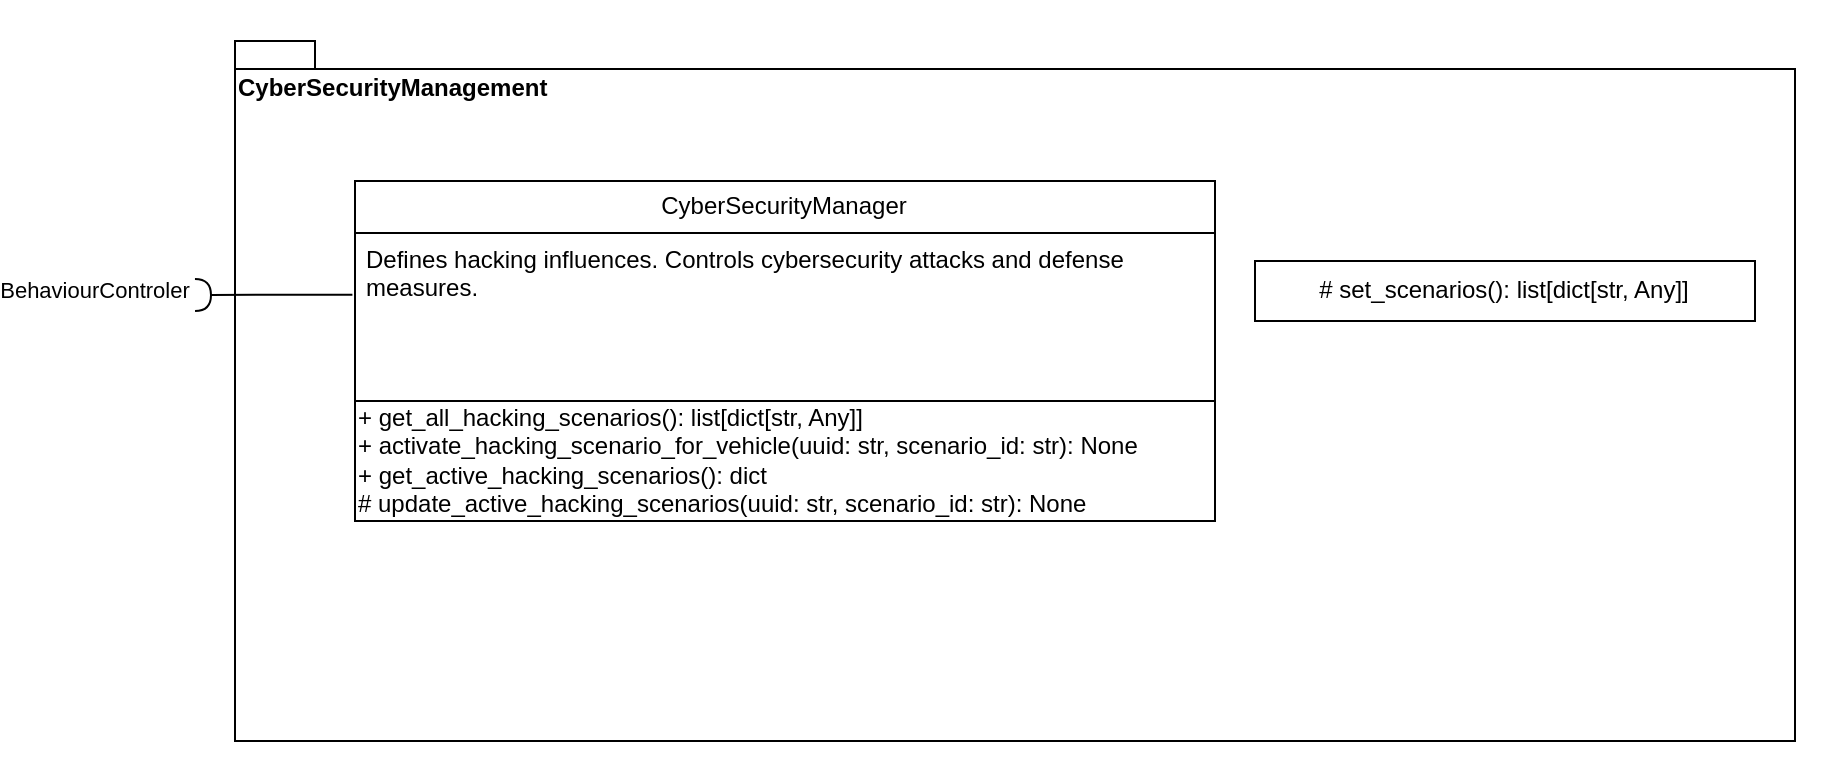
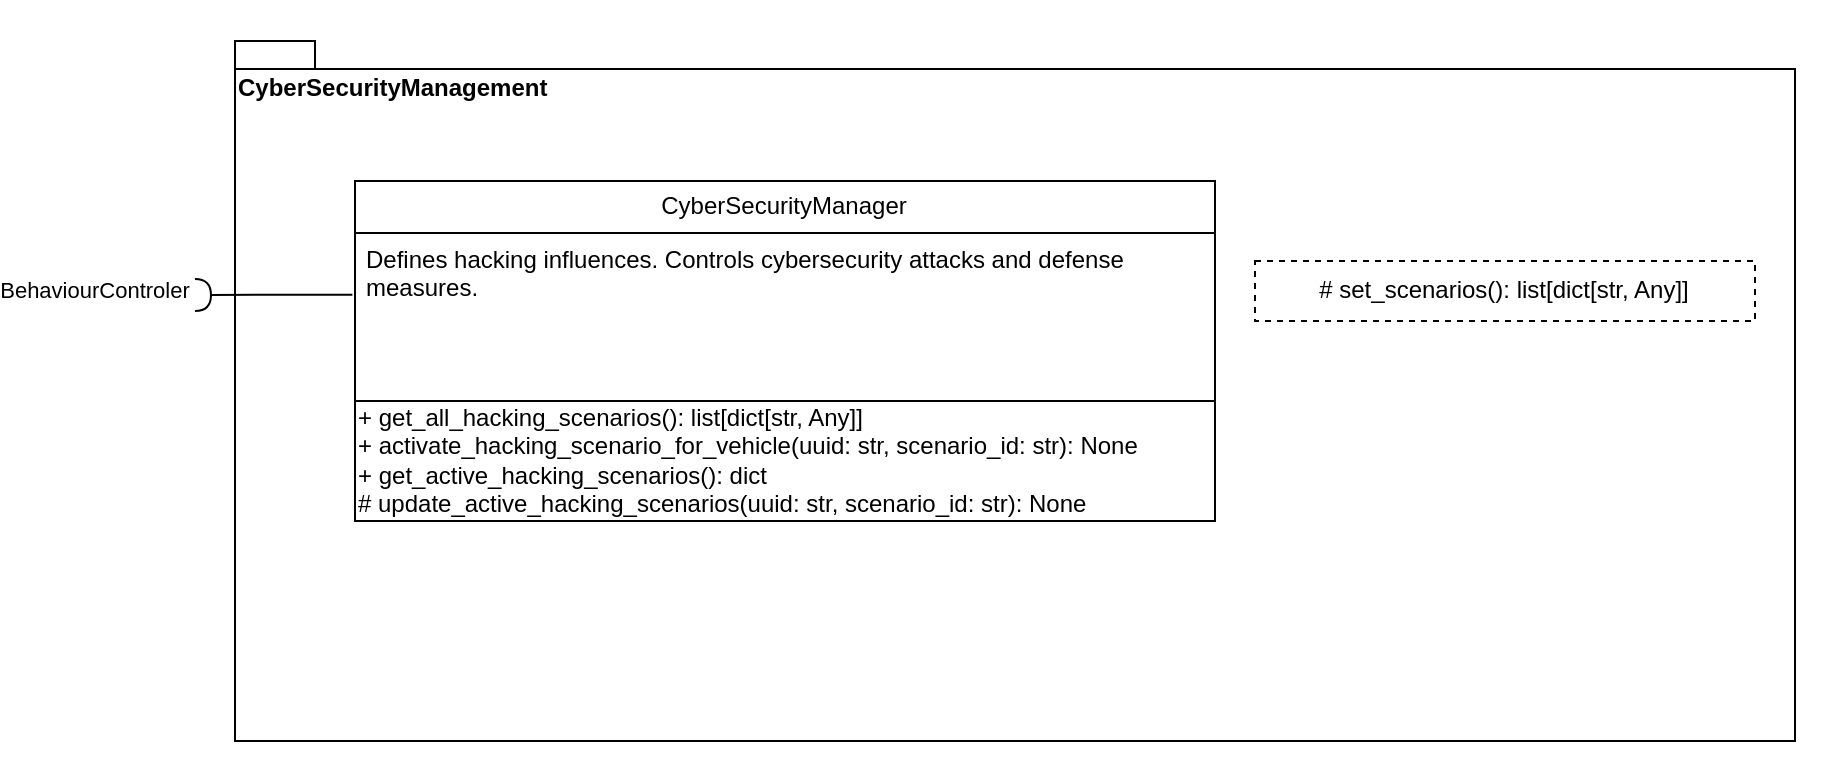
node "# set_scenarios(): list[dict[str, Any]]": style solid -> dashed
